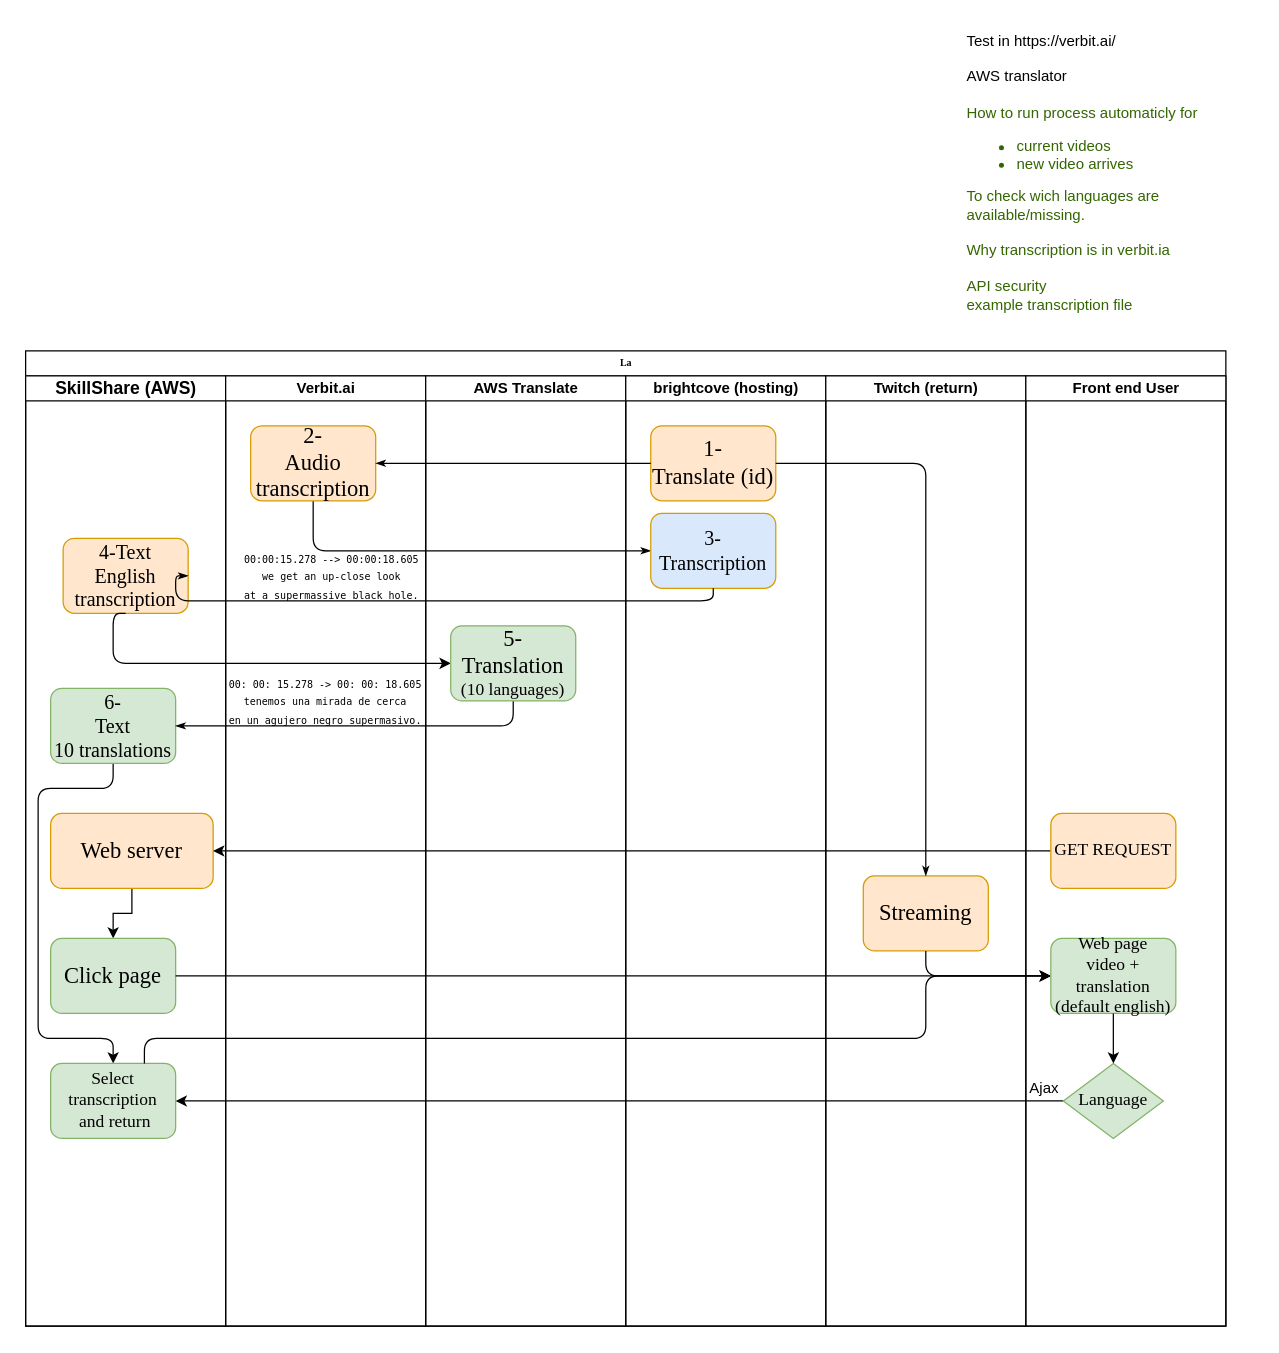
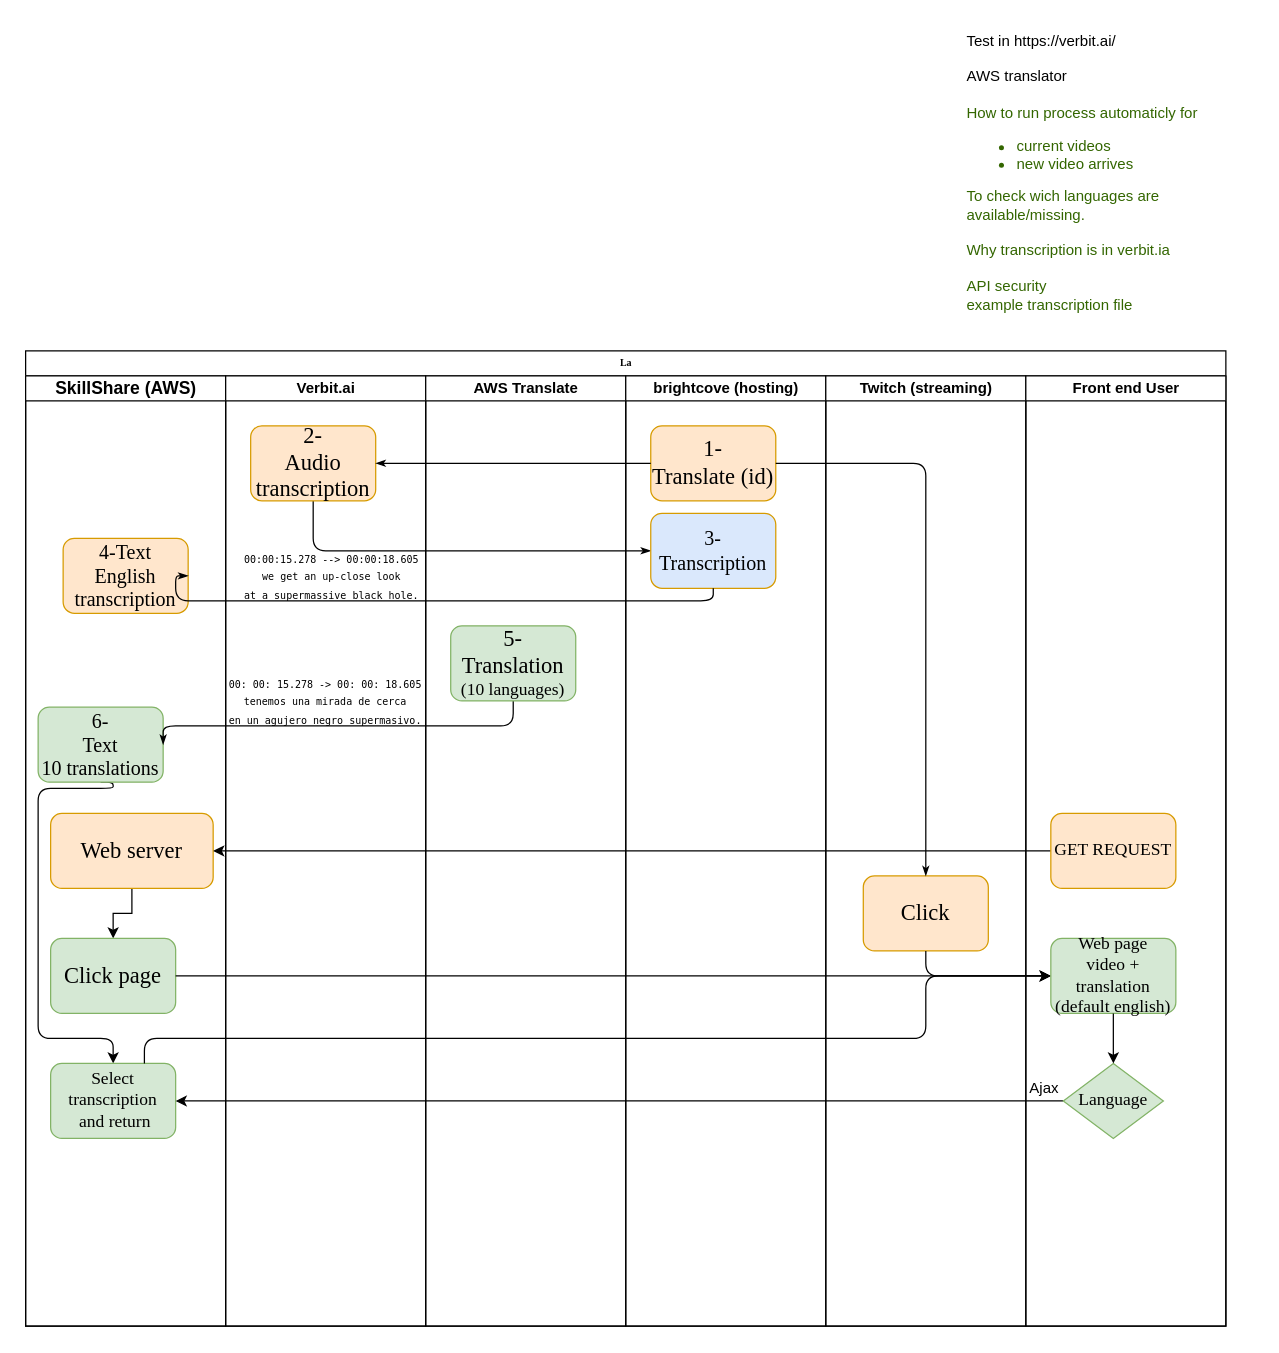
node "Twitch (return)": label "Twitch (return)" -> "Twitch (streaming)"
edge "4-Text English transcription" -> "5- Translation (10 languages)": removed
node "6- Text 10 translations": moved (113, 726) -> (101, 744)
node "Streaming": label "Streaming" -> "Click"
